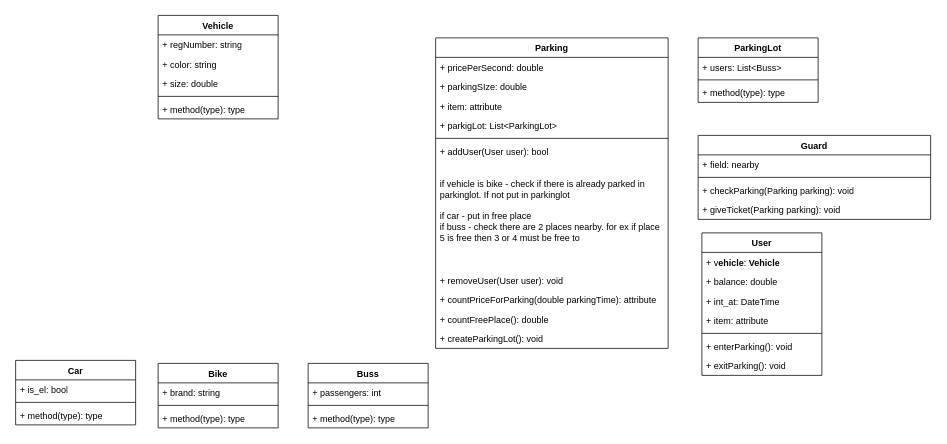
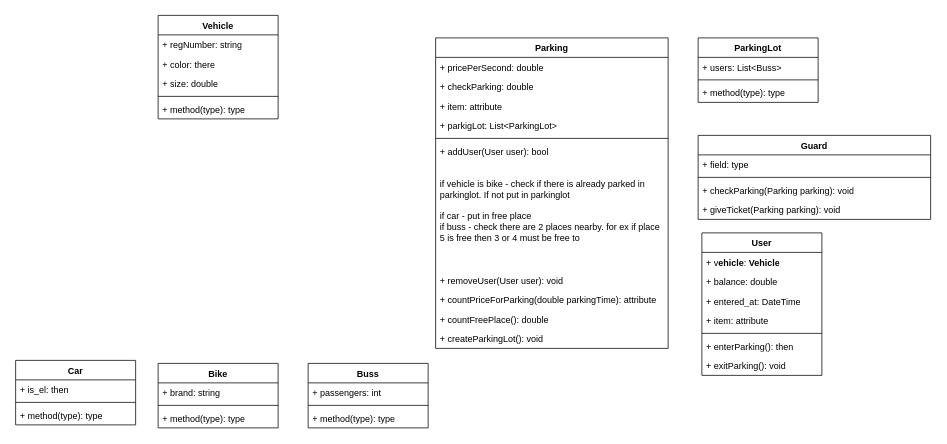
node "+ color: string": label "+ color: string" -> "+ color: there"
node "+ parkingSIze: double": label "+ parkingSIze: double" -> "+ checkParking: double"
node "+ field: nearby": label "+ field: nearby" -> "+ field: type"
node "+ int_at: DateTime": label "+ int_at: DateTime" -> "+ entered_at: DateTime"
node "+ enterParking(): void": label "+ enterParking(): void" -> "+ enterParking(): then"
node "+ is_el: bool": label "+ is_el: bool" -> "+ is_el: then"
